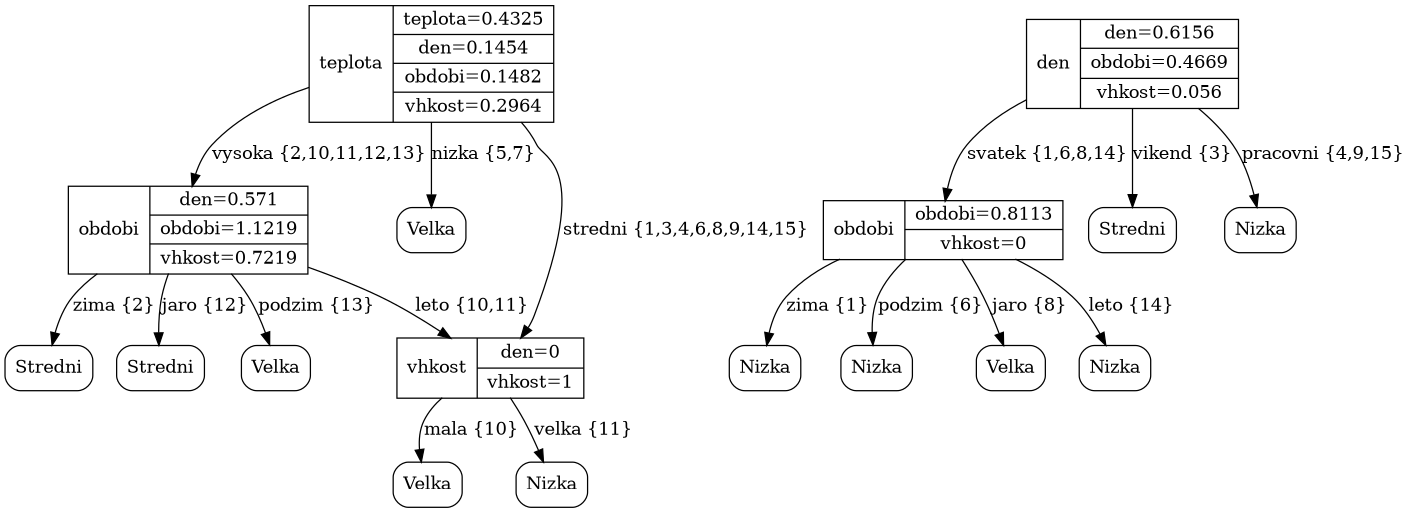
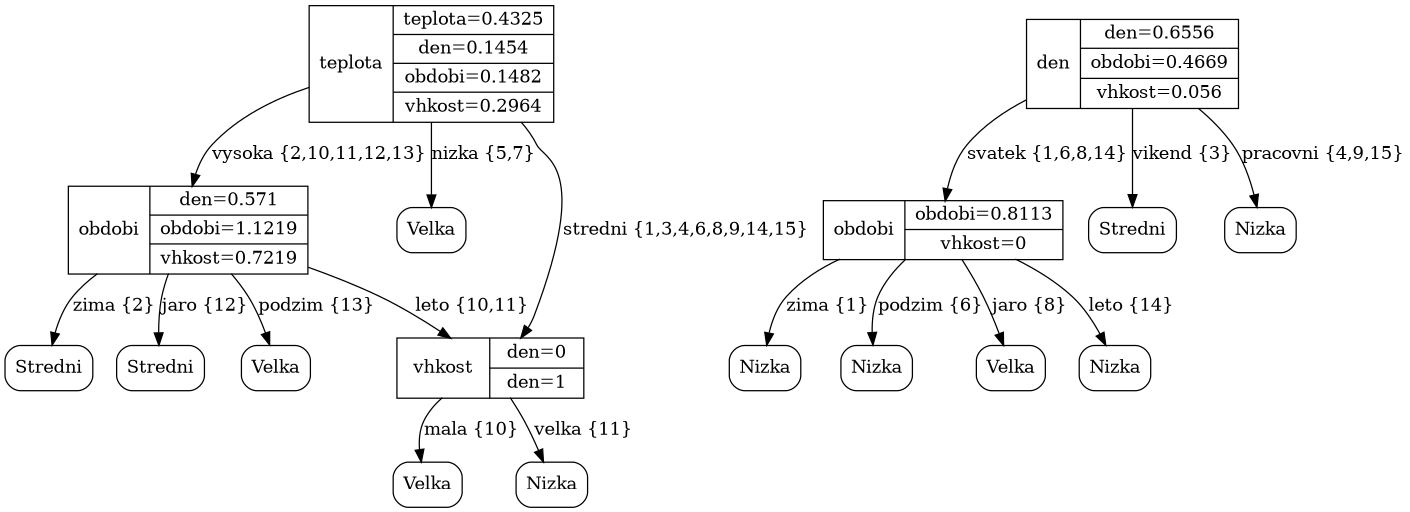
node "den": text "den=0.6156" -> "den=0.6556"
node "vhkost": text "vhkost=1" -> "den=1"
